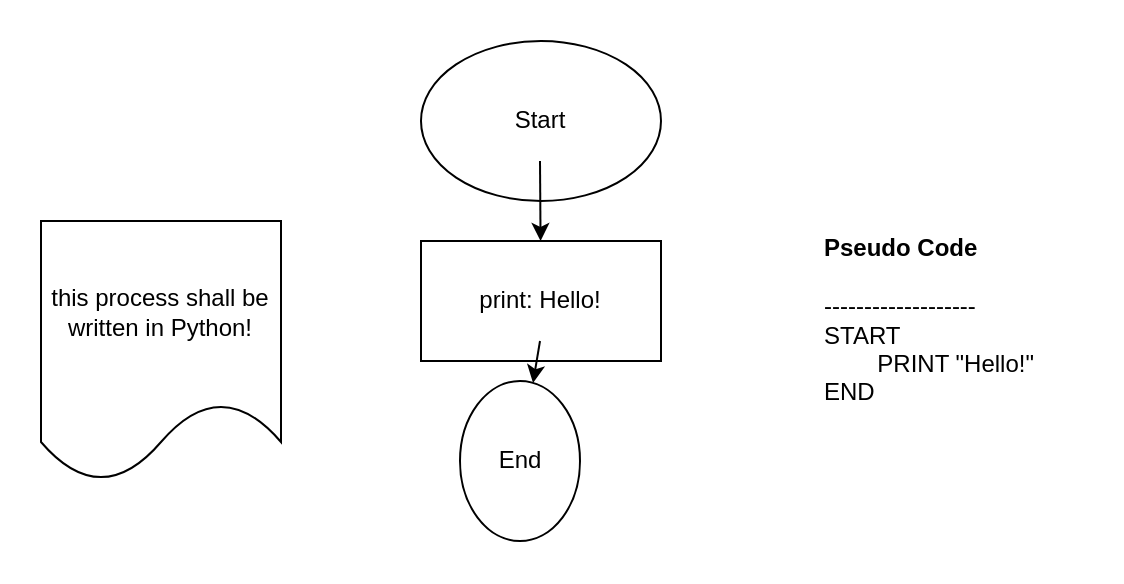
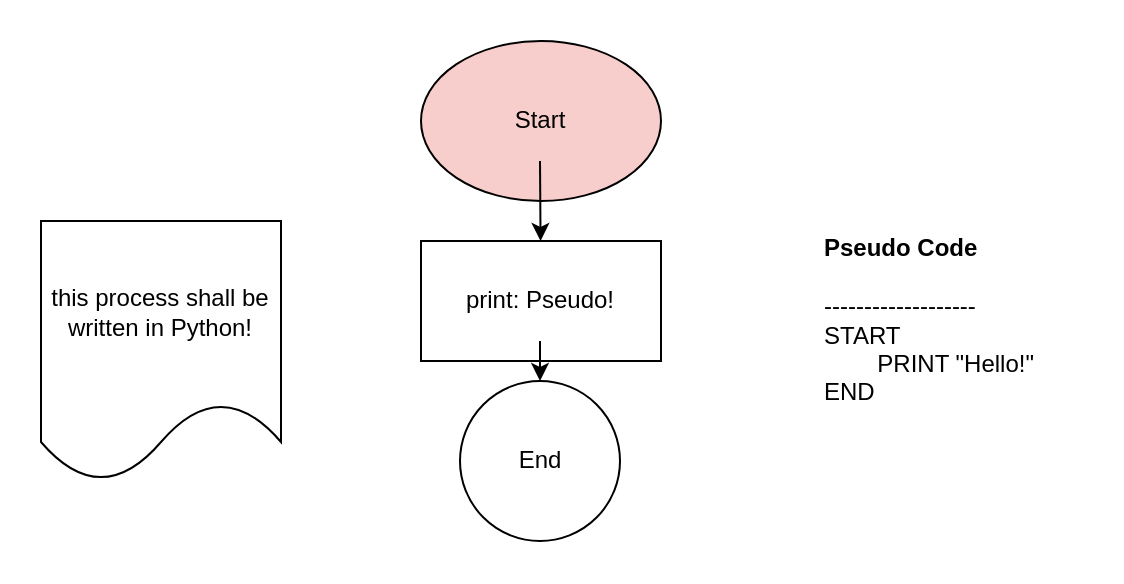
node "Start": fillcolor #ffffff -> #f8cecc
node "print: Hello!": label "print: Hello!" -> "print: Pseudo!"
node "End": size 120x160 -> 160x160
